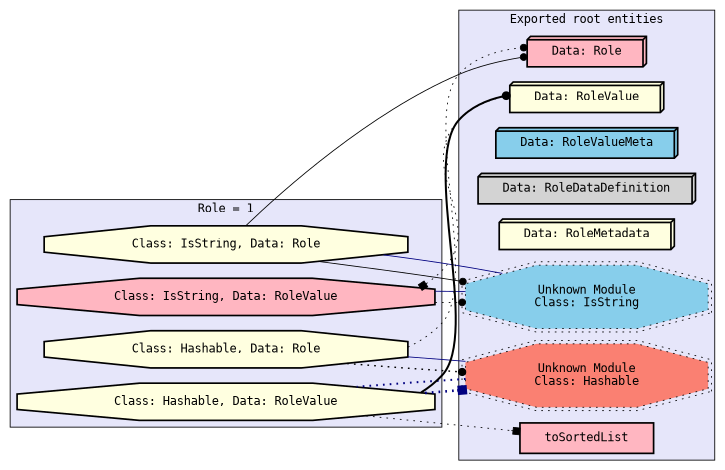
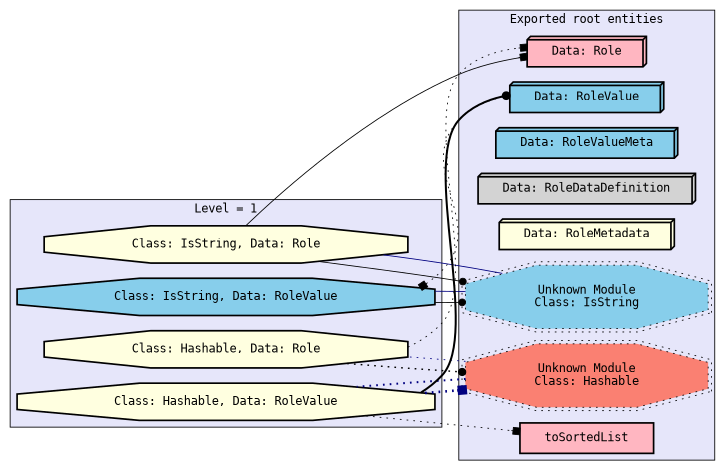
node "Data: RoleValue": fillcolor lightyellow -> skyblue
edge "Class: IsString, Data: Role" -> "Data: Role": arrowhead dot -> box
edge "Class: Hashable, Data: Role" -> "Data: Role": arrowhead dot -> box
cluster "Role = 1": label "Role = 1" -> "Level = 1"
node "Class: IsString, Data: RoleValue": fillcolor lightpink -> skyblue
edge "Class: IsString, Data: RoleValue" -> "Unknown Module Class: IsString": style dotted -> bold
edge "Class: Hashable, Data: Role" -- "Unknown Module Class: Hashable": style bold -> dotted
